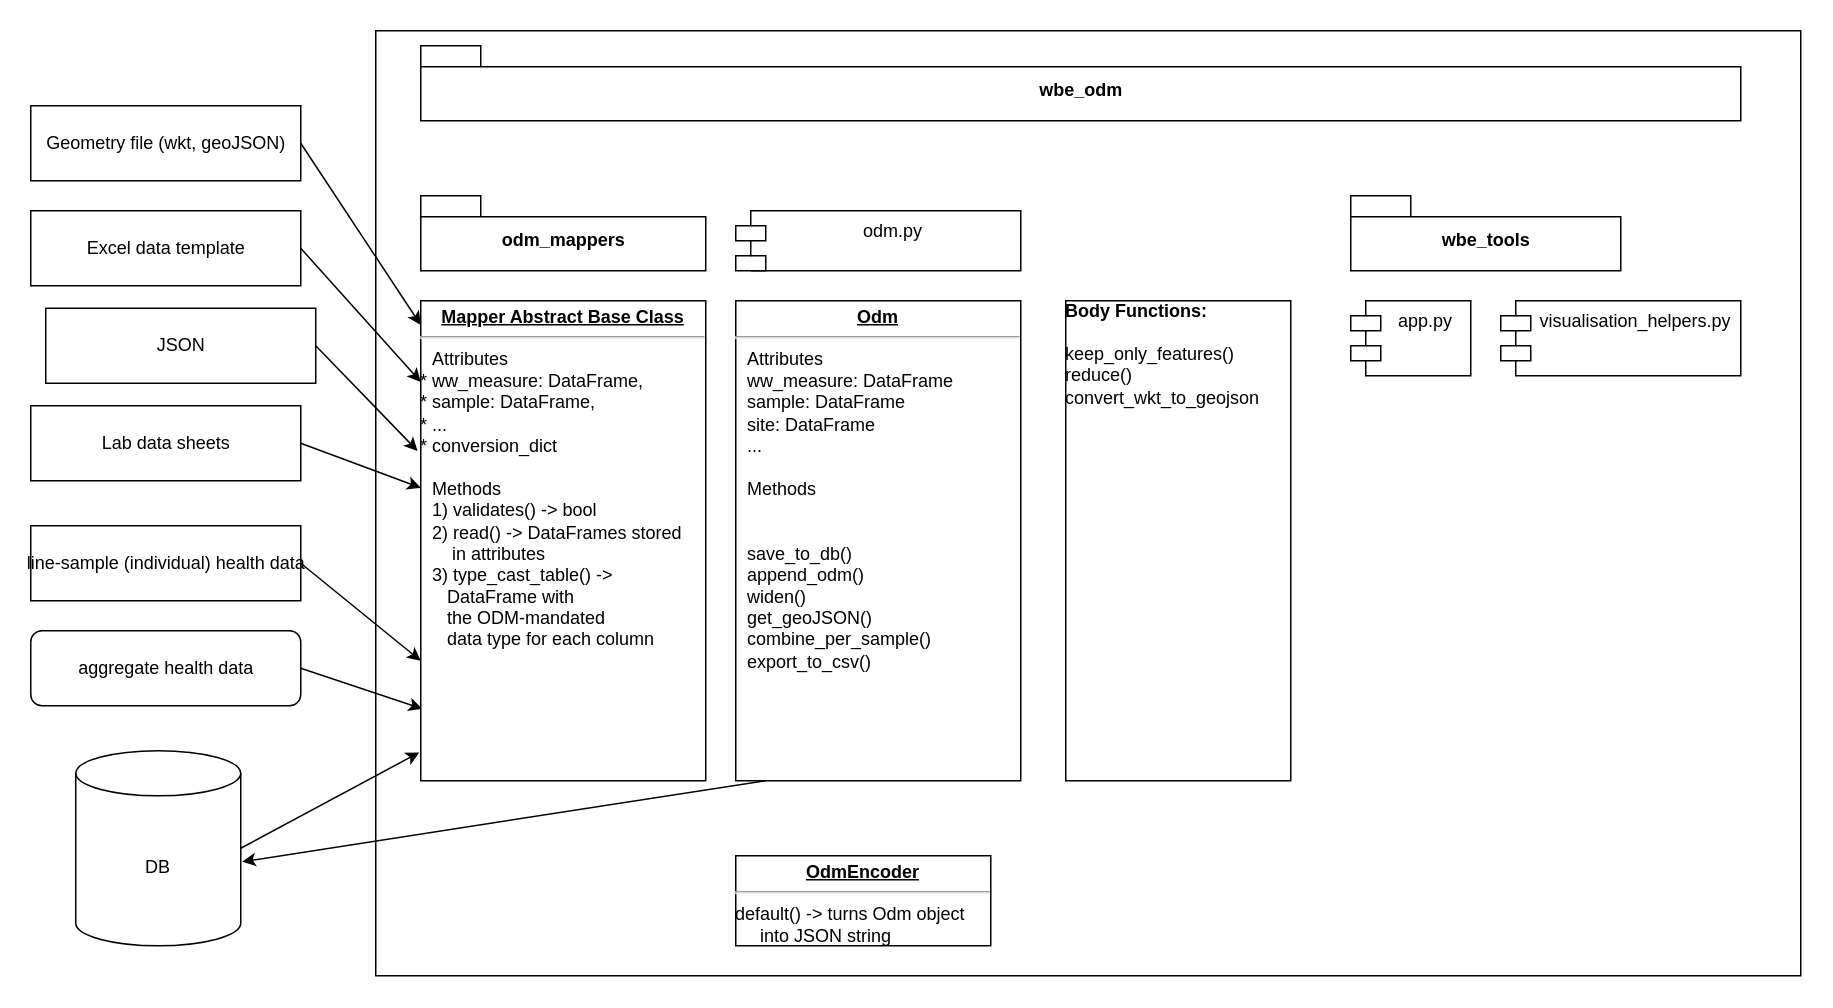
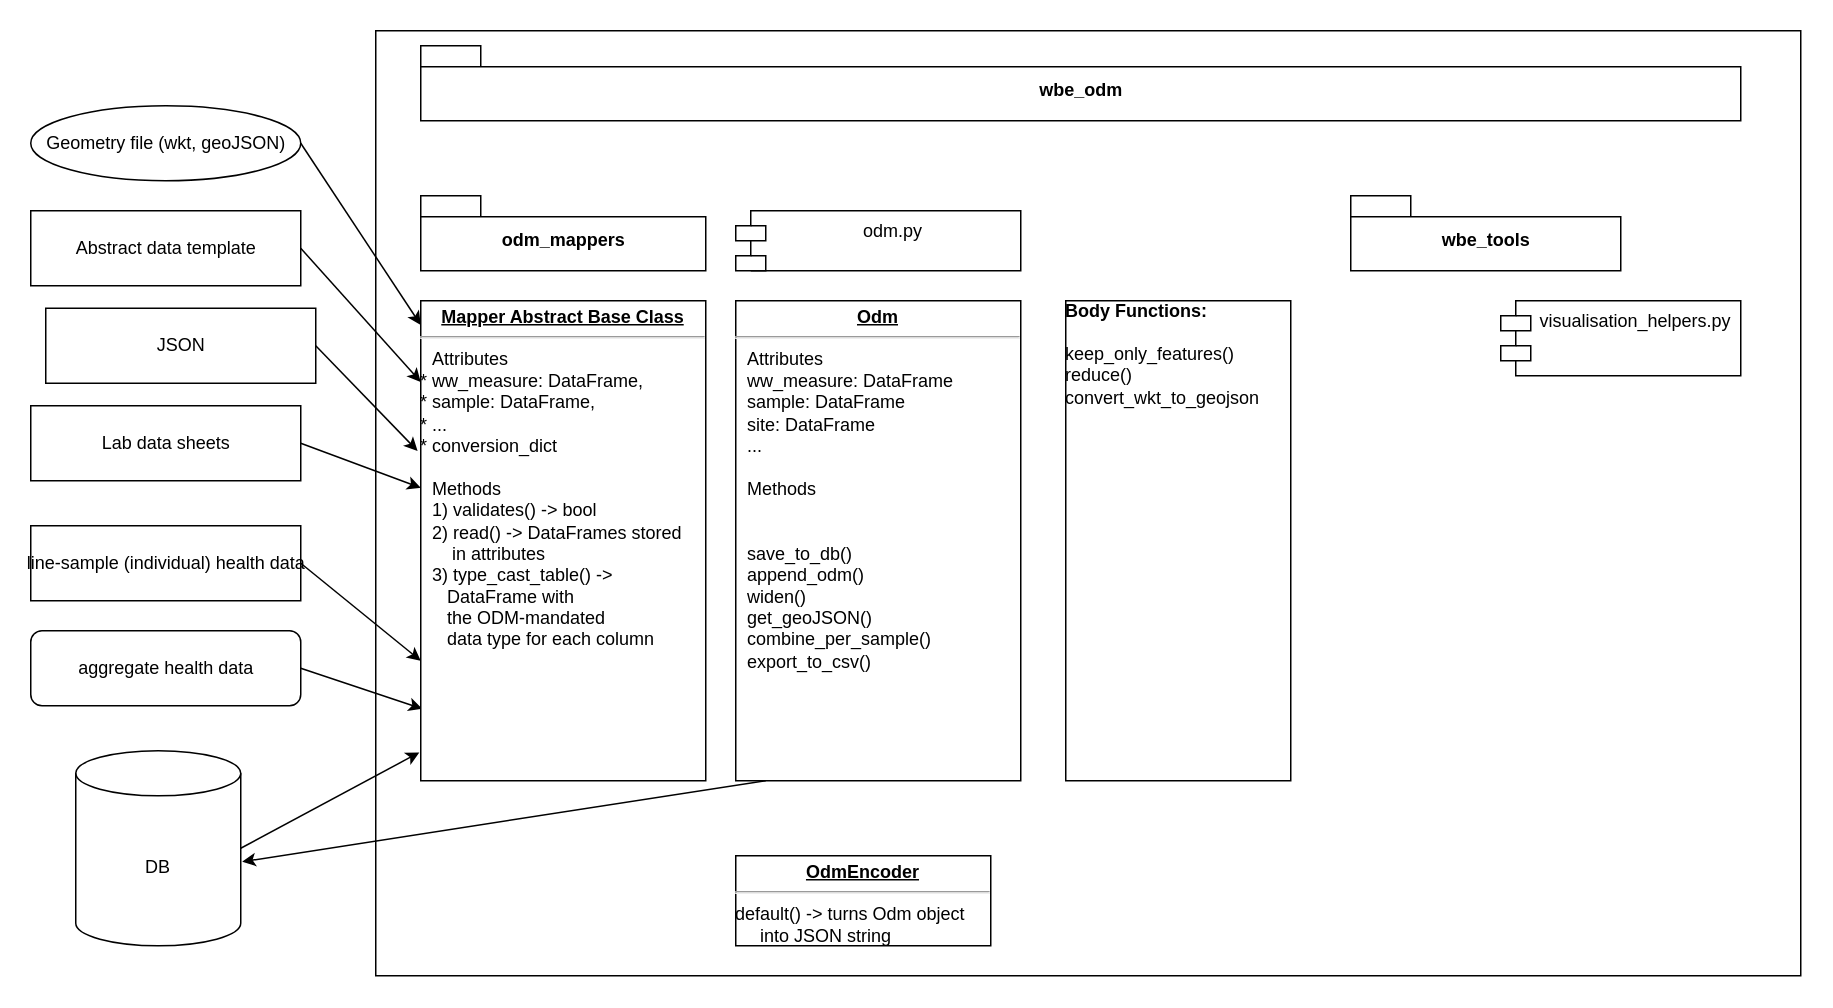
node "Geometry file (wkt, geoJSON)": shape rectangle -> ellipse
node "Excel data template": label "Excel data template" -> "Abstract data template"
node "app.py": removed
